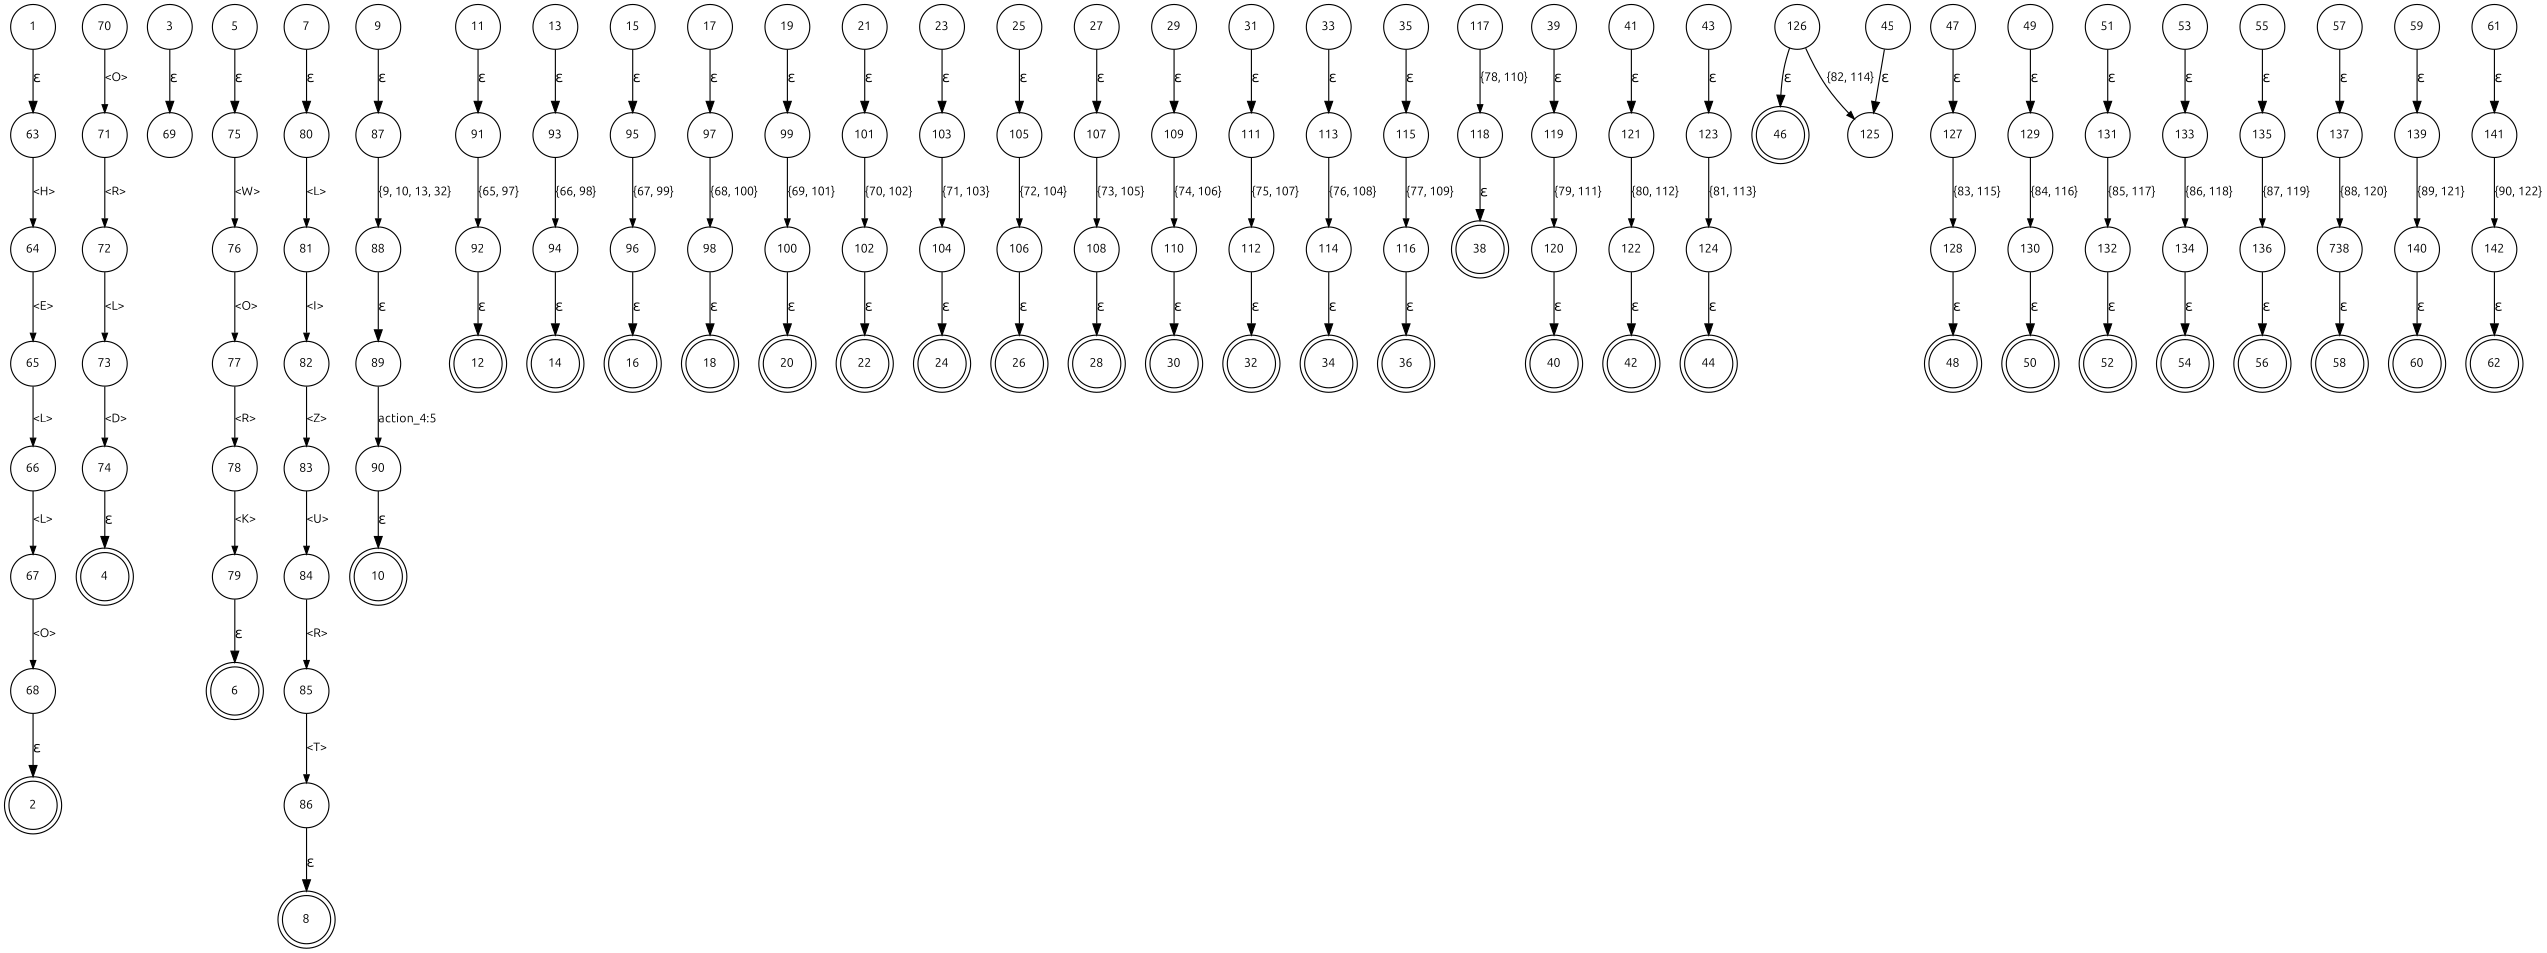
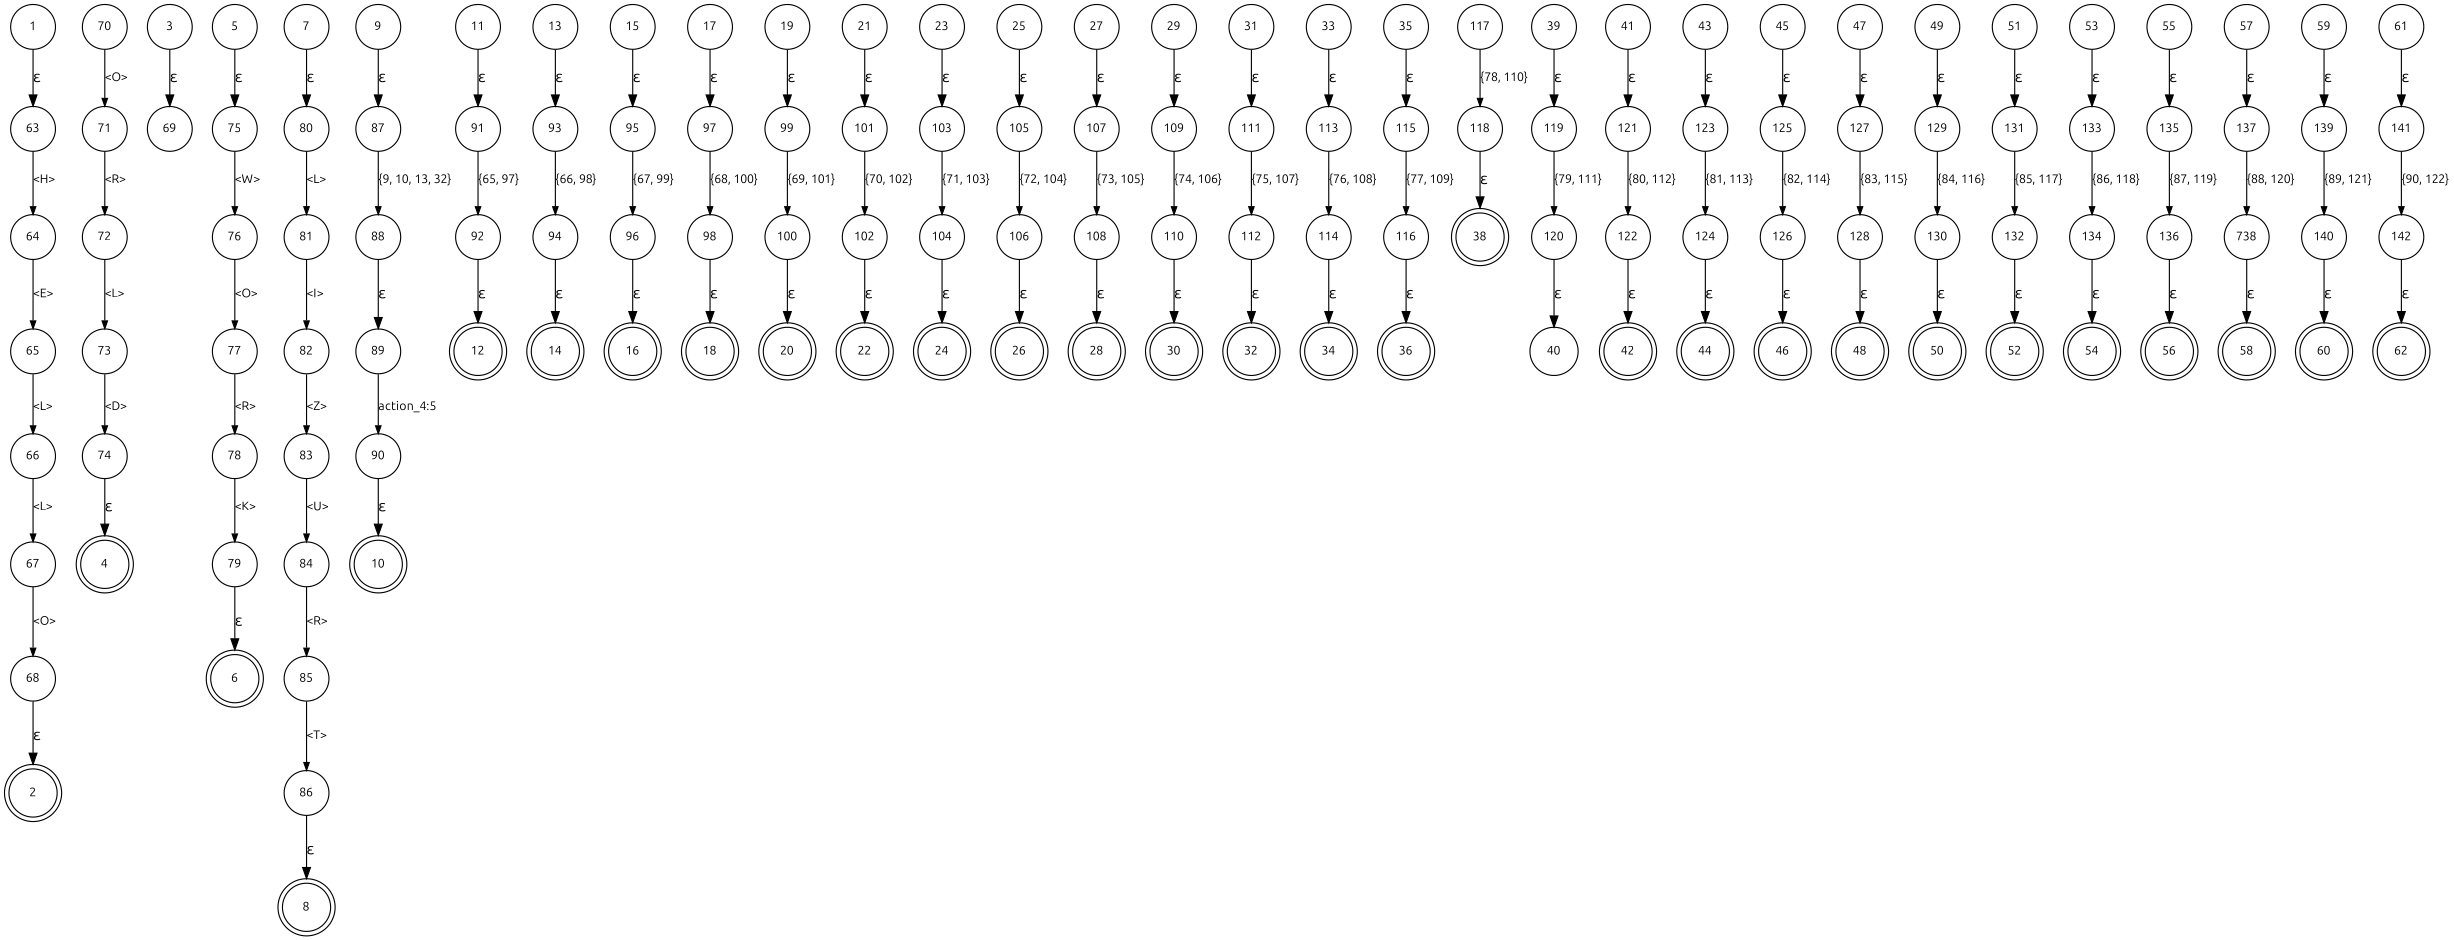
edge "126" -> "125": reversed
node "40": shape doublecircle -> circle
